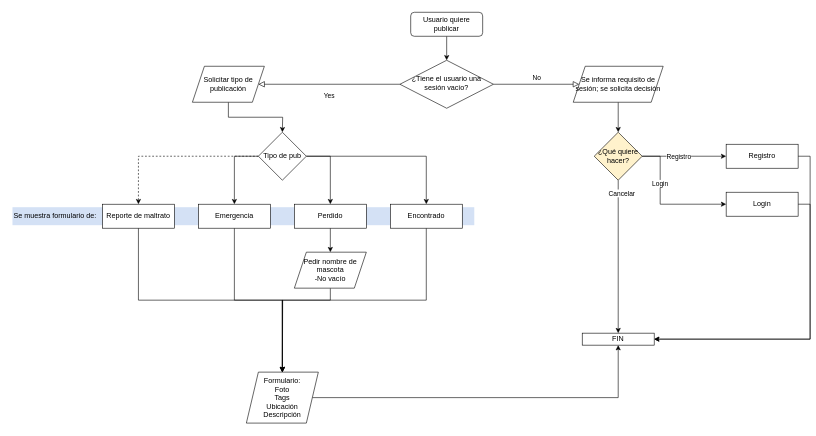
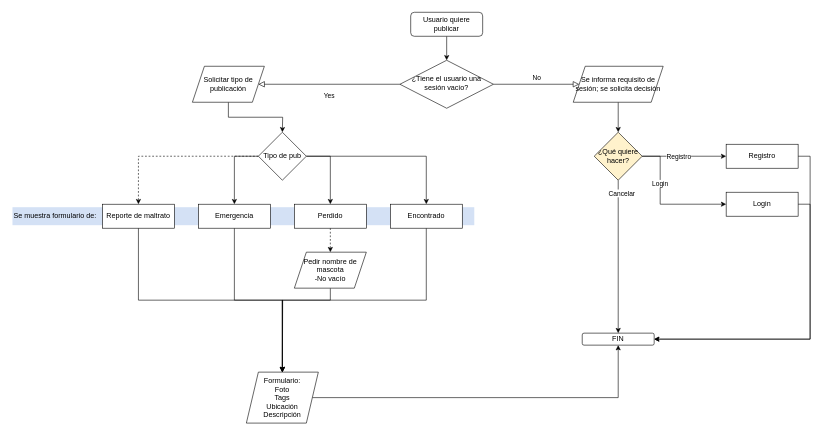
edge "Perdido" -> "Pedir nombre de mascota -No vacío": style solid -> dashed
node "FIN": shape rectangle -> rounded rectangle
